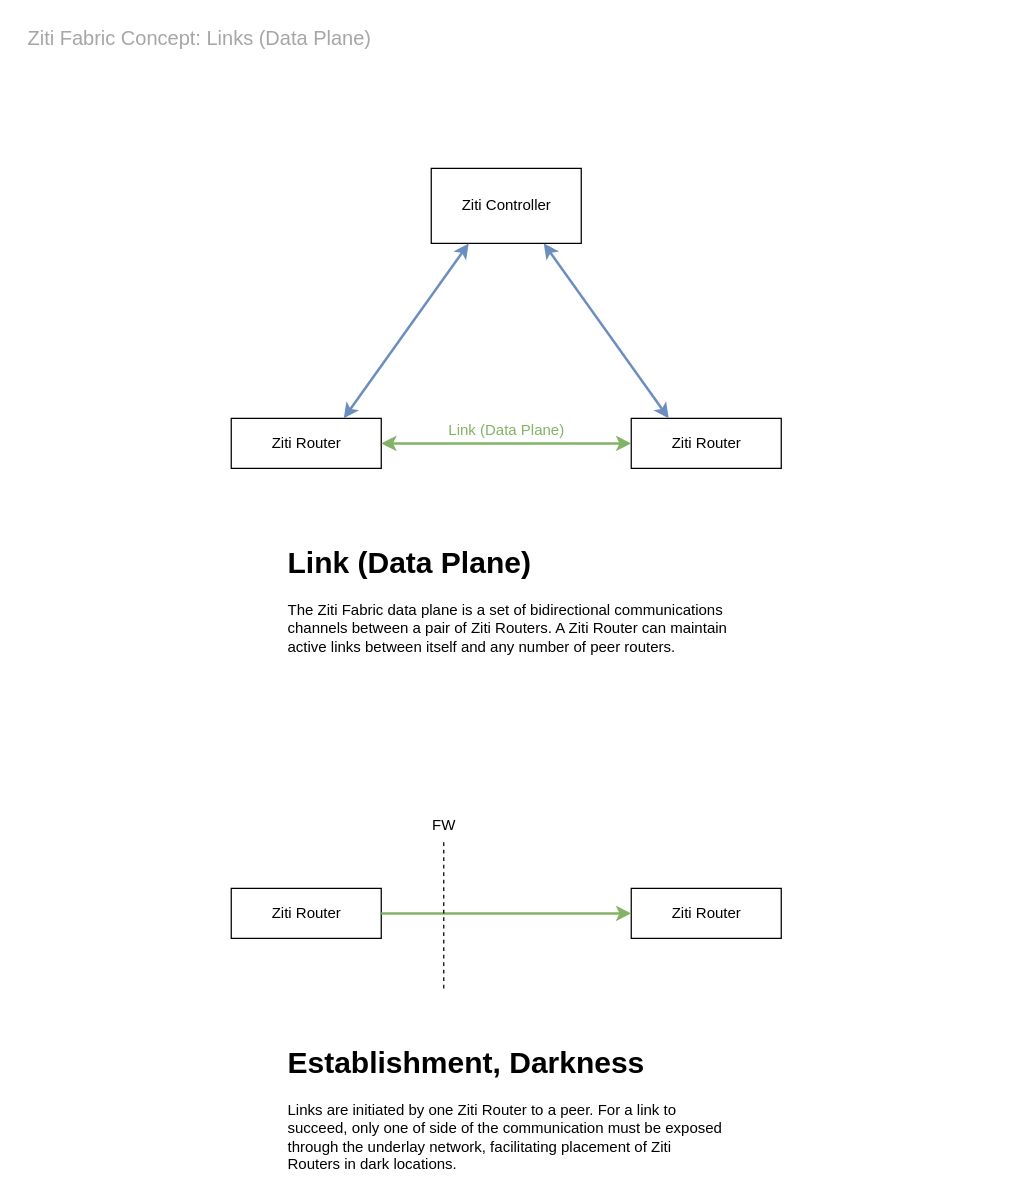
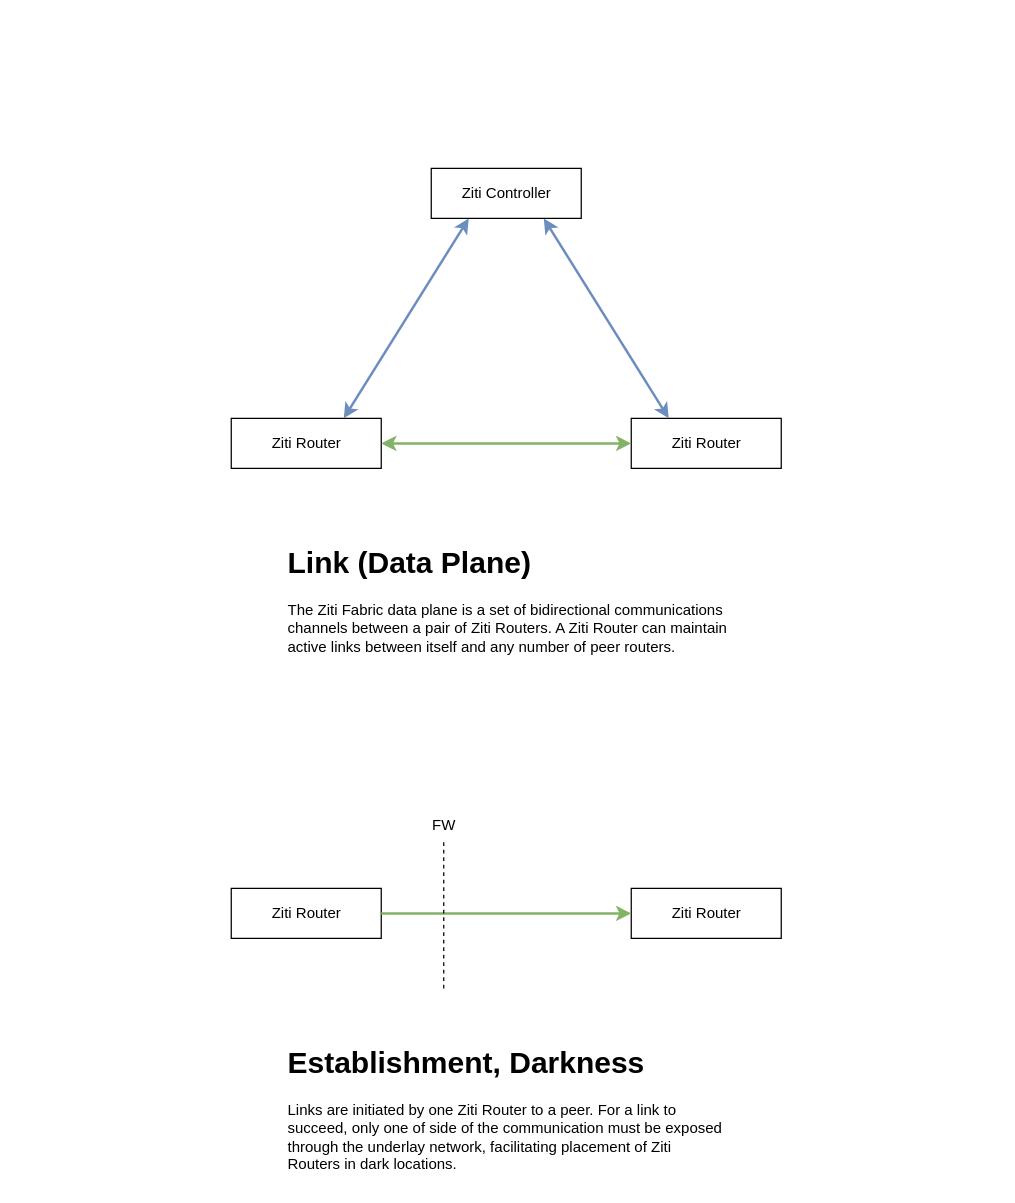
node "Ziti Fabric Concept: Links (Data Plane)": removed
node "Ziti Controller": size 150x75 -> 150x50
node "Link (Data Plane)": removed
